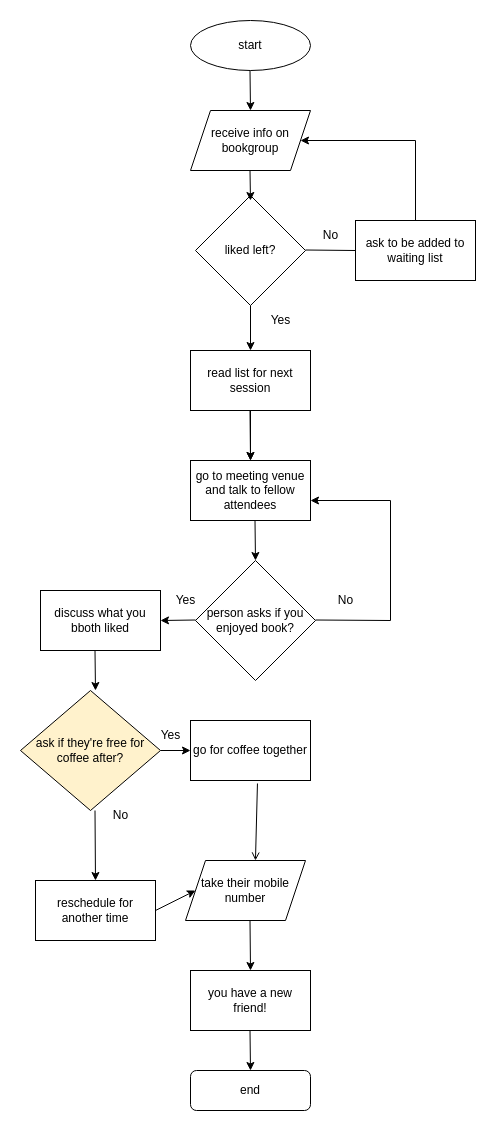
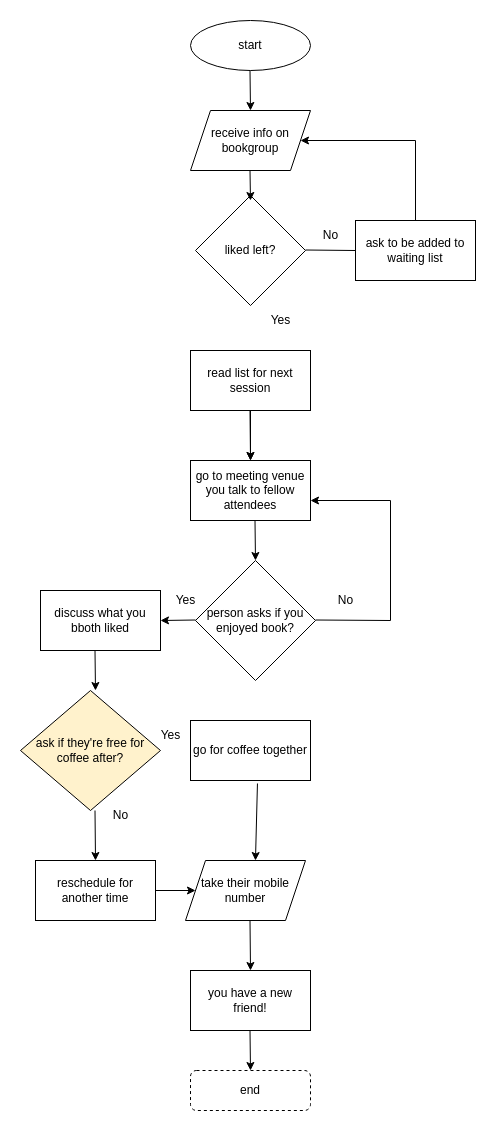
edge "liked left?" -> "read list for next session": removed
node "go to meeting venue and talk to fellow attendees": label "go to meeting venue and talk to fellow attendees" -> "go to meeting venue you talk to fellow attendees"
edge "ask if they're free for coffee after?" -> "go for coffee together": removed
edge "go for coffee together" -> "take their mobile number": arrowhead open -> classic
node "reschedule for another time": moved (96, 911) -> (96, 891)
node "end": style solid -> dashed
